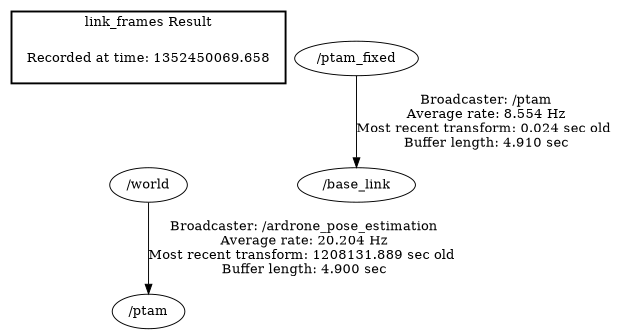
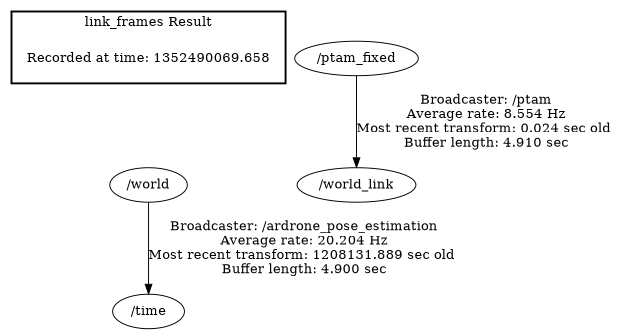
node "Recorded at time: 1352450069.658": label "Recorded at time: 1352450069.658" -> "Recorded at time: 1352490069.658"
node "/base_link": label "/base_link" -> "/world_link"
node "/ptam": label "/ptam" -> "/time"
